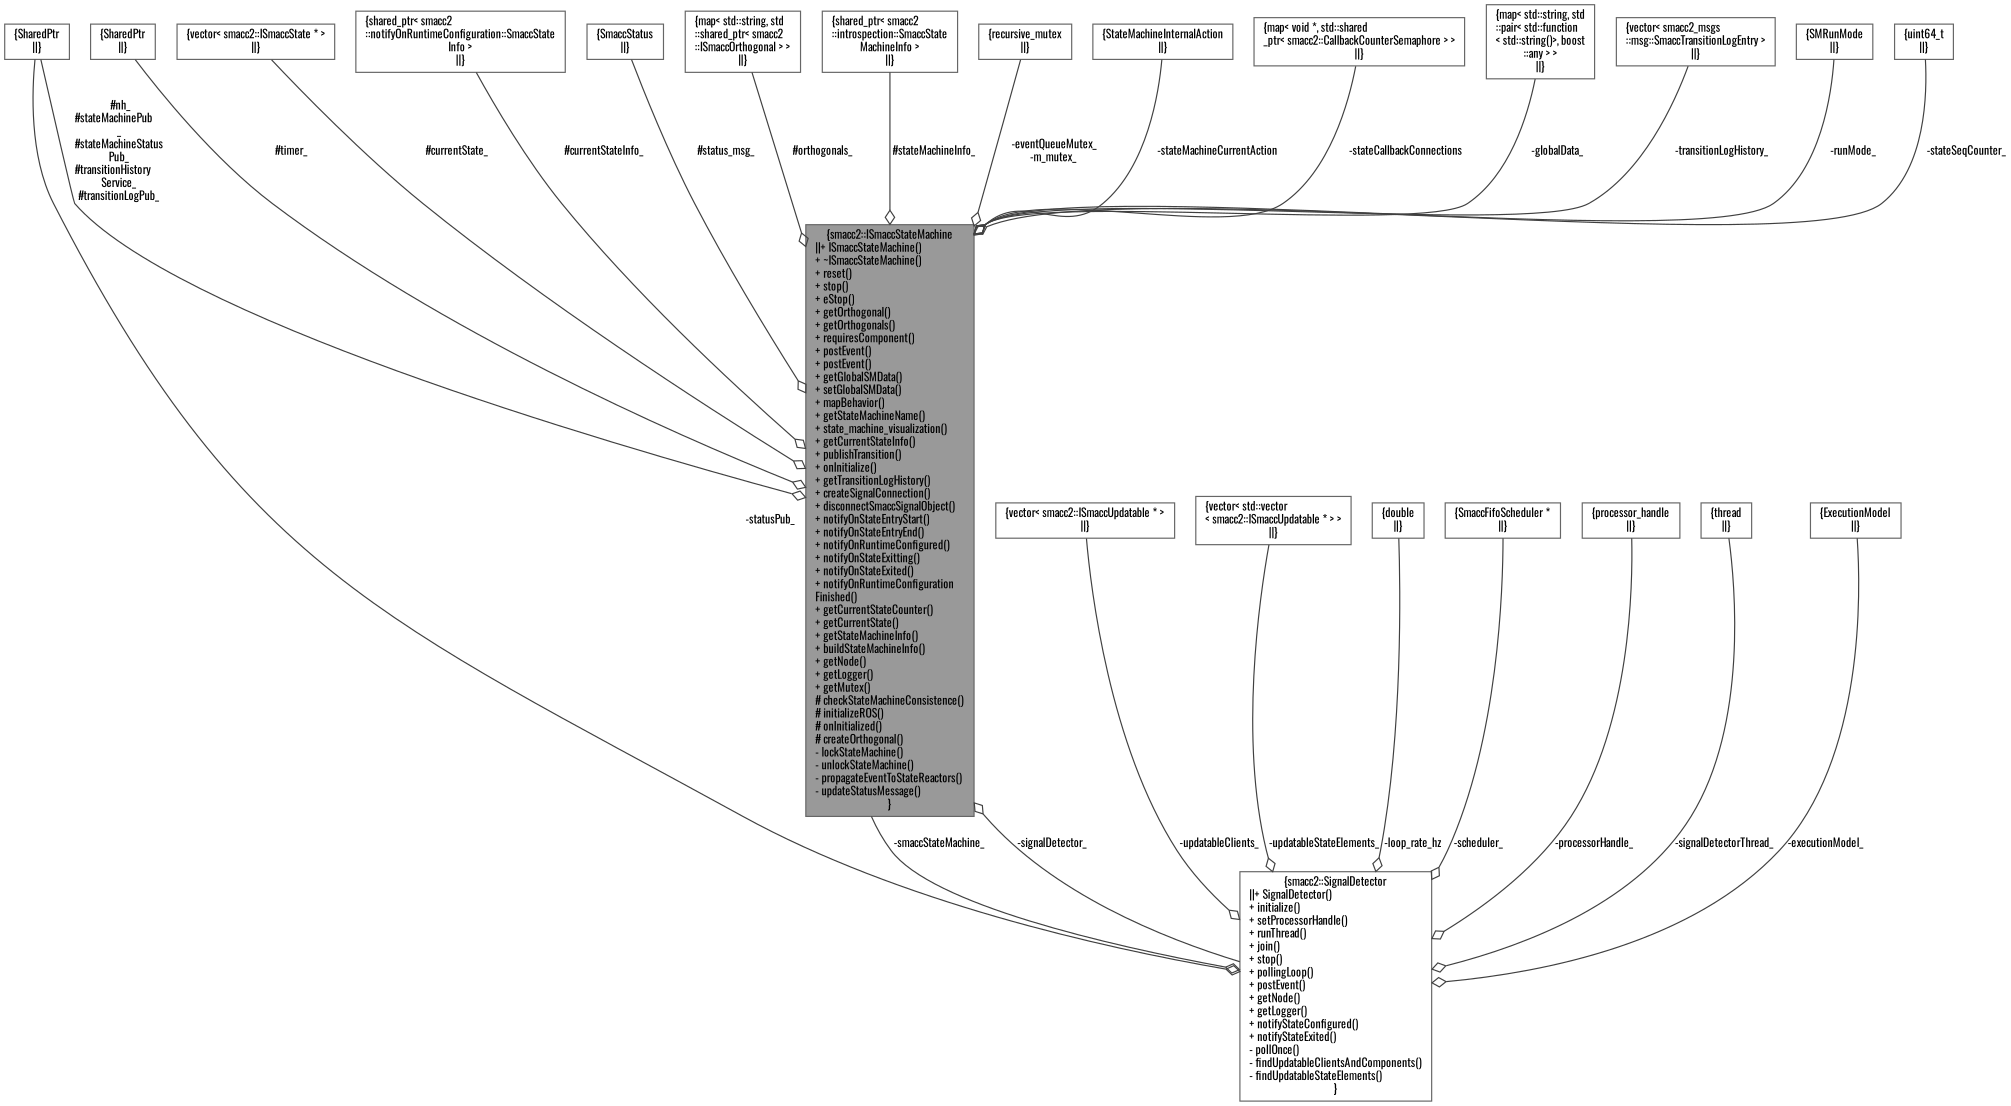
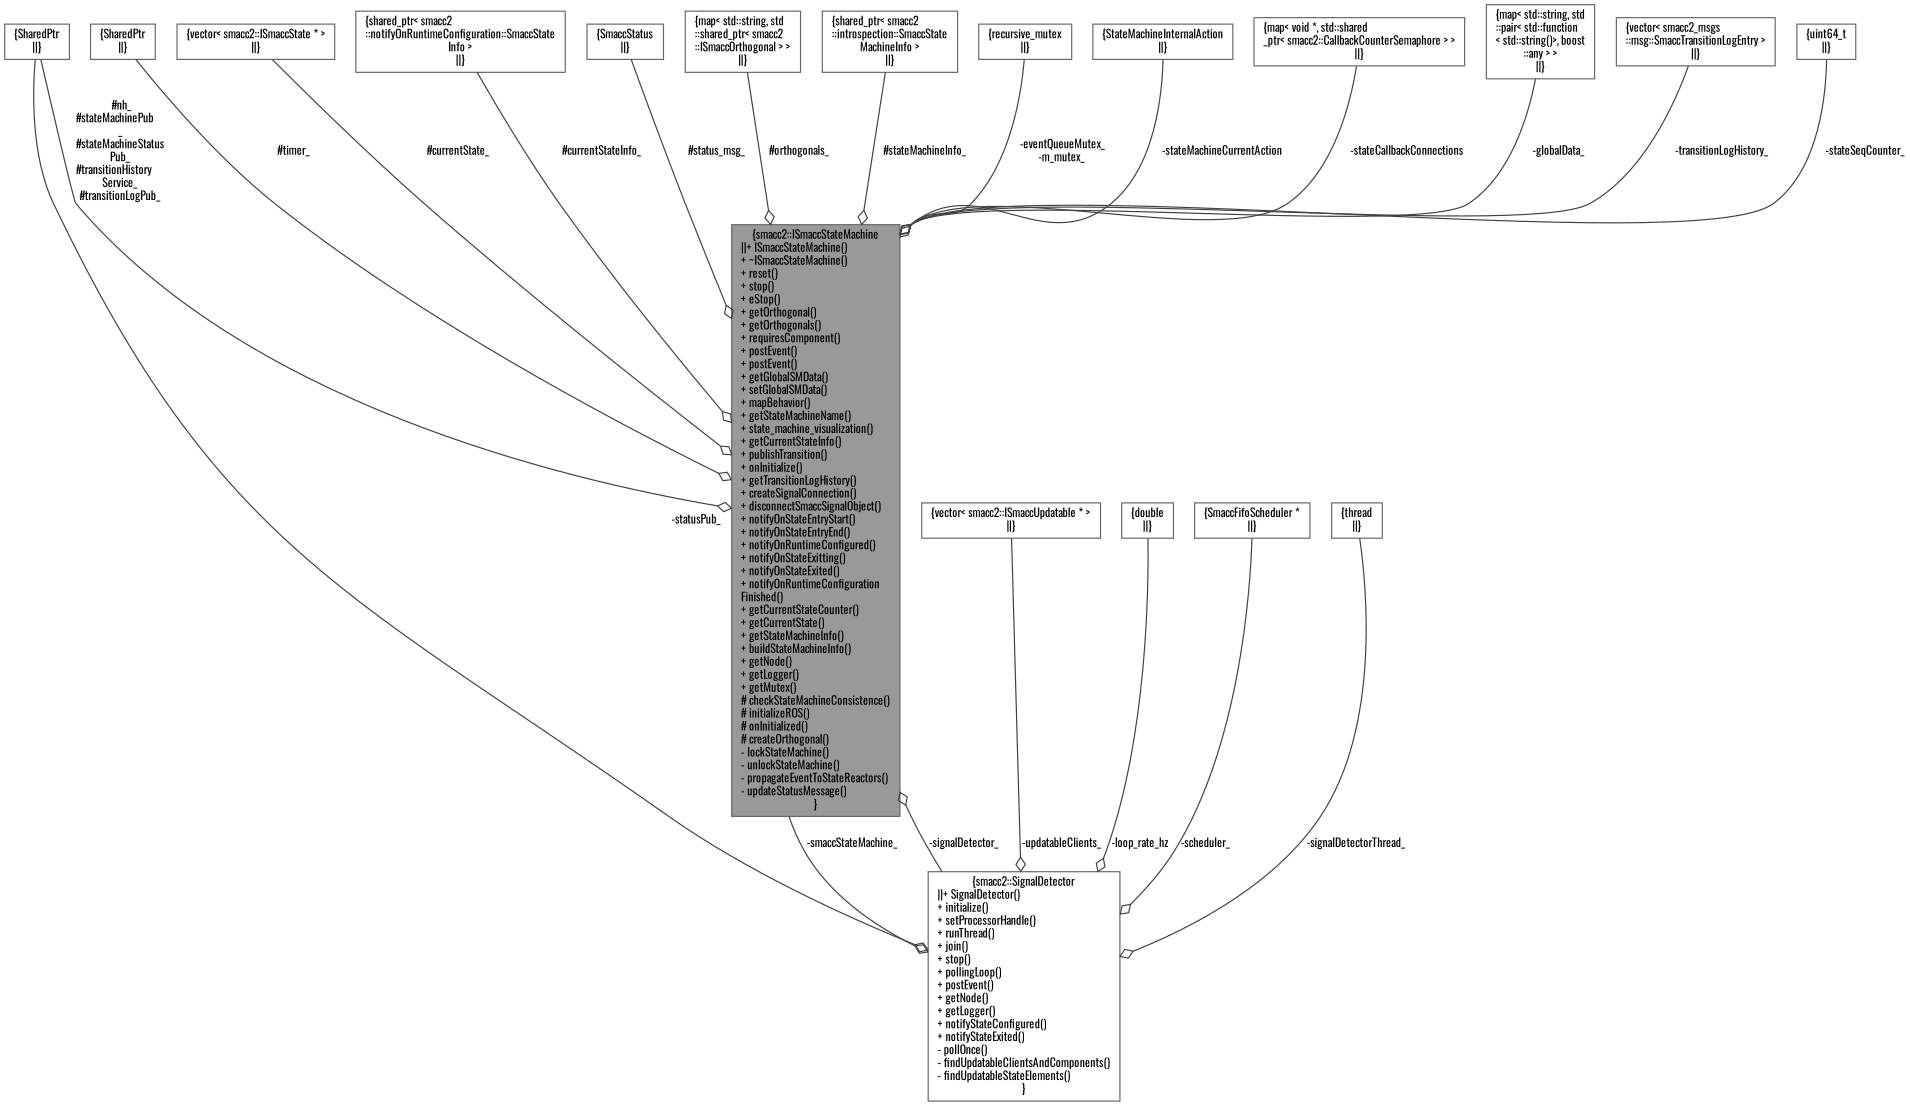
node "{SMRunMode ||}": removed
node "{vector< std::vector < smacc2::ISmaccUpdatable * > > ||}": removed
node "{processor_handle ||}": removed
node "{ExecutionModel ||}": removed
